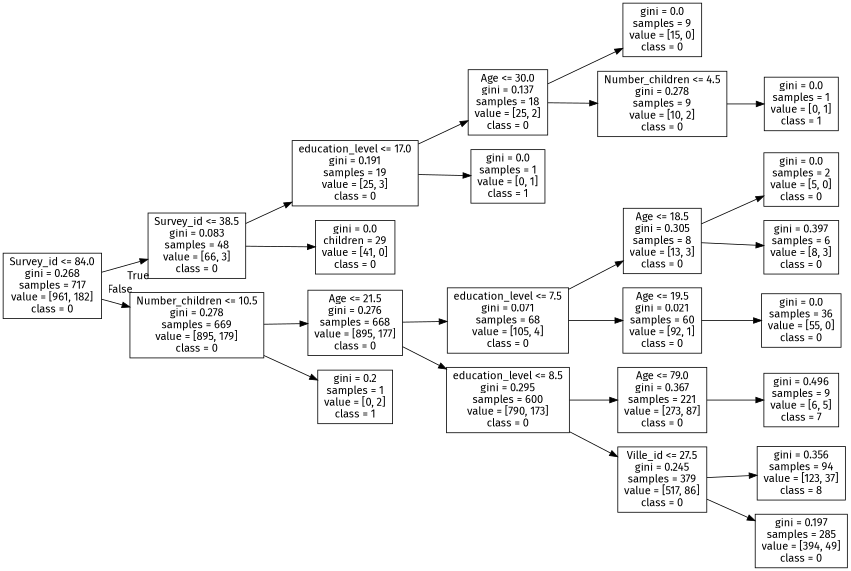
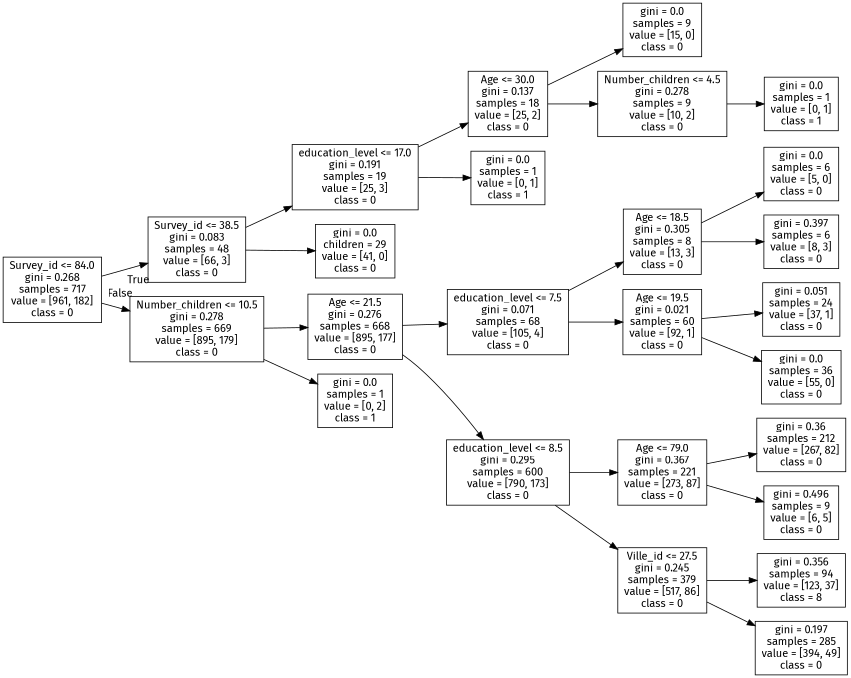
node "gini = 0.0 samples = 2 value = [5, 0] class = 0": label "gini = 0.0 samples = 2 value = [5, 0] class = 0" -> "gini = 0.0 samples = 6 value = [5, 0] class = 0"
node "gini = 0.051 samples = 24 value = [37, 1] class = 0": added
node "gini = 0.2 samples = 1 value = [0, 2] class = 1": label "gini = 0.2 samples = 1 value = [0, 2] class = 1" -> "gini = 0.0 samples = 1 value = [0, 2] class = 1"
node "gini = 0.496 samples = 9 value = [6, 5] class = 7": label "gini = 0.496 samples = 9 value = [6, 5] class = 7" -> "gini = 0.496 samples = 9 value = [6, 5] class = 0"
node "gini = 0.36 samples = 212 value = [267, 82] class = 0": added
